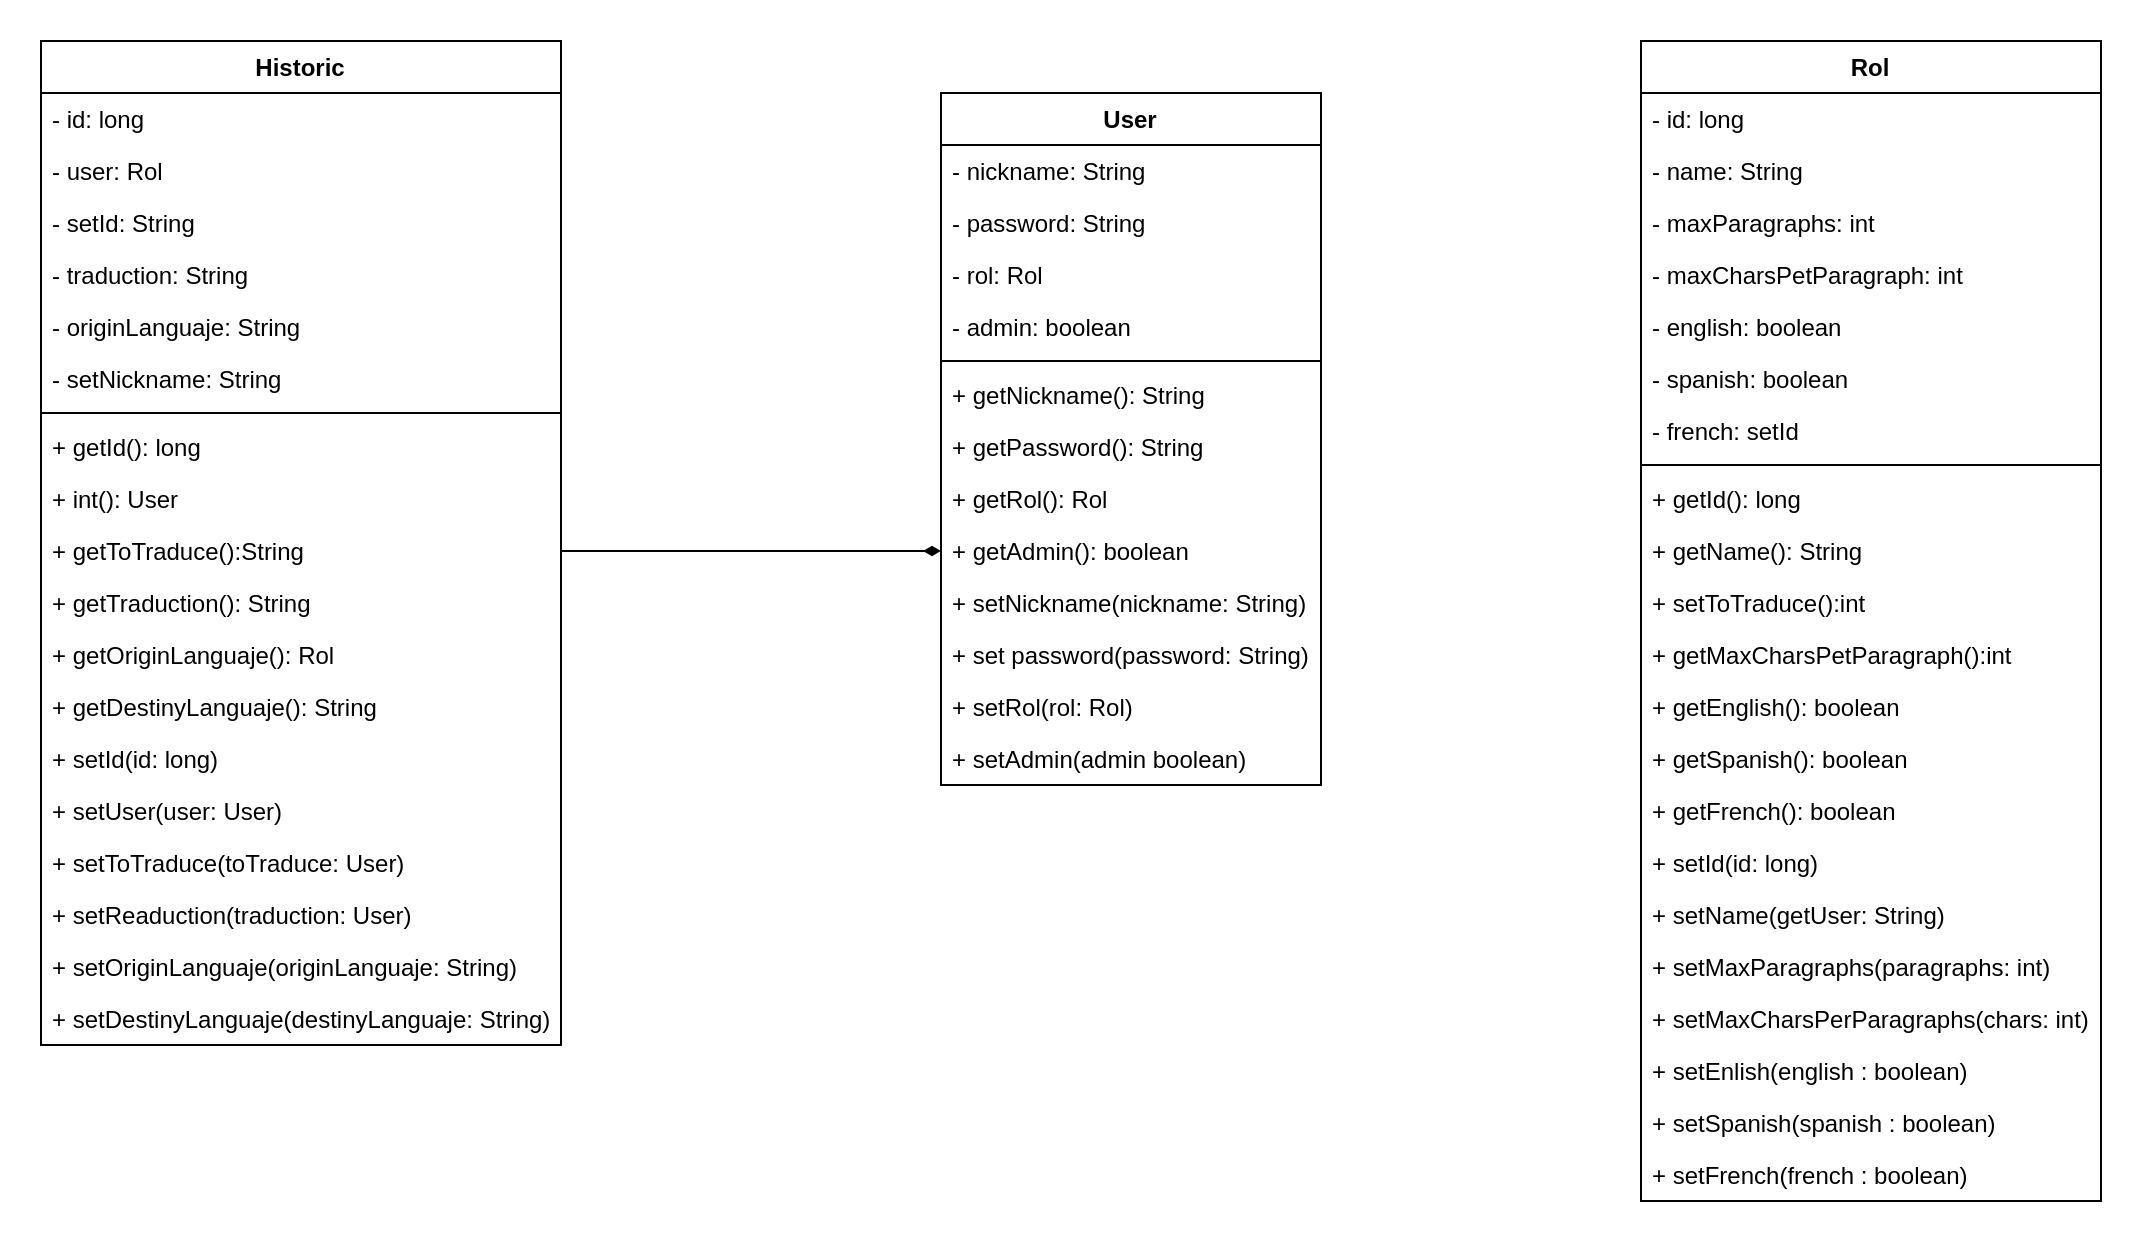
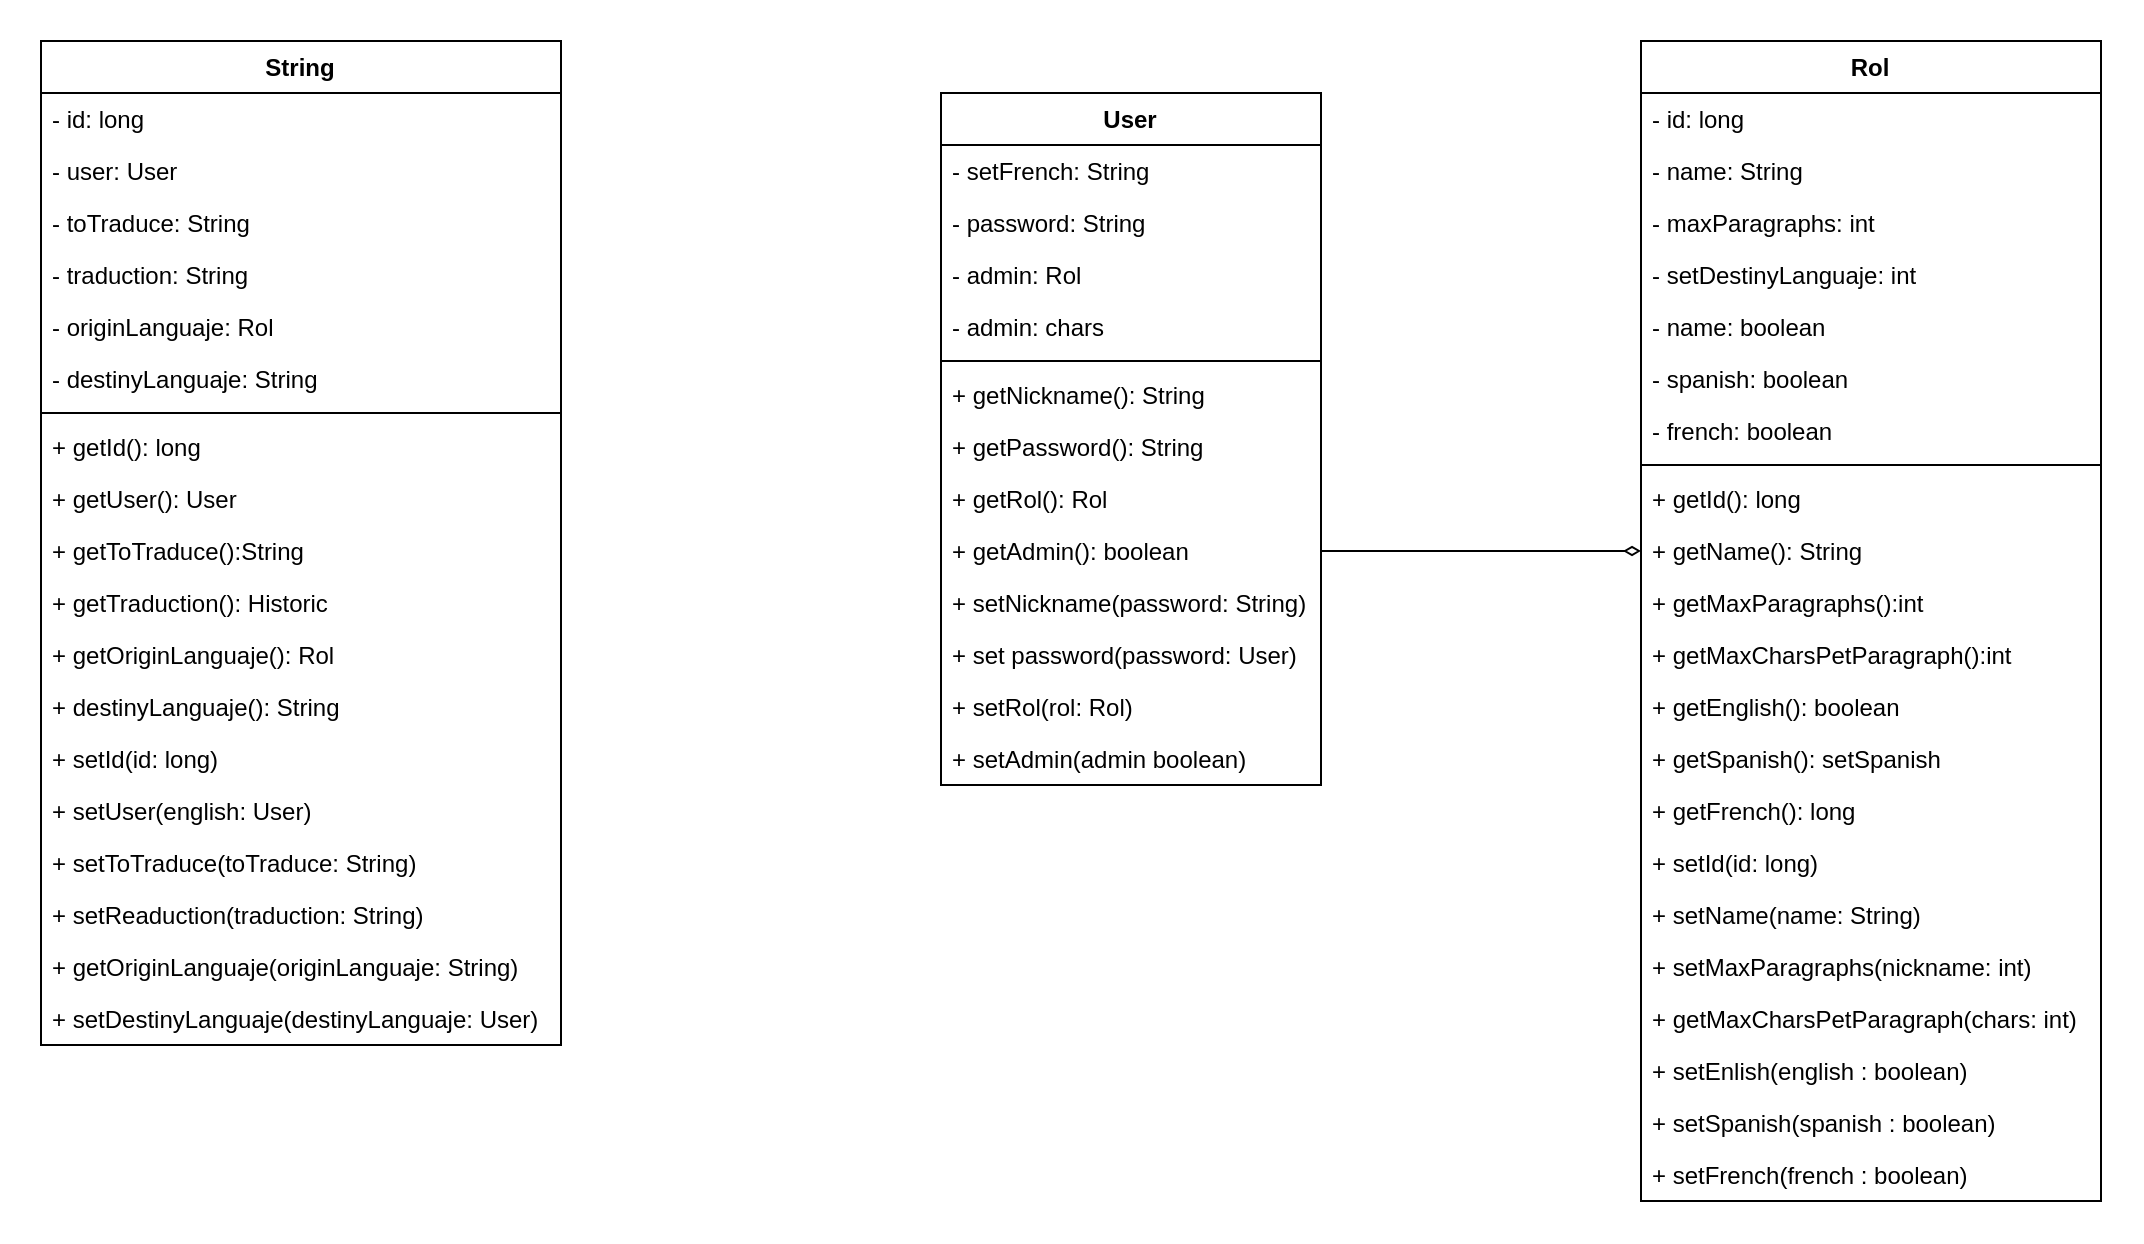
node "Historic": label "Historic" -> "String"
node "- user: Rol": label "- user: Rol" -> "- user: User"
node "- nickname: String": label "- nickname: String" -> "- setFrench: String"
node "- setId: String": label "- setId: String" -> "- toTraduce: String"
node "- rol: Rol": label "- rol: Rol" -> "- admin: Rol"
node "- maxCharsPetParagraph: int": label "- maxCharsPetParagraph: int" -> "- setDestinyLanguaje: int"
node "- originLanguaje: String": label "- originLanguaje: String" -> "- originLanguaje: Rol"
node "- admin: boolean": label "- admin: boolean" -> "- admin: chars"
node "- english: boolean": label "- english: boolean" -> "- name: boolean"
node "- setNickname: String": label "- setNickname: String" -> "- destinyLanguaje: String"
node "- french: setId": label "- french: setId" -> "- french: boolean"
node "+ int(): User": label "+ int(): User" -> "+ getUser(): User"
edge "+ getToTraduce():String" -> "+ getAdmin(): boolean": removed
edge "+ getAdmin(): boolean" -> "+ getName(): String": added
node "+ getTraduction(): String": label "+ getTraduction(): String" -> "+ getTraduction(): Historic"
node "+ setNickname(nickname: String)": label "+ setNickname(nickname: String)" -> "+ setNickname(password: String)"
node "+ setToTraduce():int": label "+ setToTraduce():int" -> "+ getMaxParagraphs():int"
node "+ set password(password: String)": label "+ set password(password: String)" -> "+ set password(password: User)"
node "+ getDestinyLanguaje(): String": label "+ getDestinyLanguaje(): String" -> "+ destinyLanguaje(): String"
node "+ getSpanish(): boolean": label "+ getSpanish(): boolean" -> "+ getSpanish(): setSpanish"
node "+ setUser(user: User)": label "+ setUser(user: User)" -> "+ setUser(english: User)"
node "+ getFrench(): boolean": label "+ getFrench(): boolean" -> "+ getFrench(): long"
node "+ setToTraduce(toTraduce: User)": label "+ setToTraduce(toTraduce: User)" -> "+ setToTraduce(toTraduce: String)"
node "+ setReaduction(traduction: User)": label "+ setReaduction(traduction: User)" -> "+ setReaduction(traduction: String)"
node "+ setName(getUser: String)": label "+ setName(getUser: String)" -> "+ setName(name: String)"
node "+ setOriginLanguaje(originLanguaje: String)": label "+ setOriginLanguaje(originLanguaje: String)" -> "+ getOriginLanguaje(originLanguaje: String)"
node "+ setMaxParagraphs(paragraphs: int)": label "+ setMaxParagraphs(paragraphs: int)" -> "+ setMaxParagraphs(nickname: int)"
node "+ setDestinyLanguaje(destinyLanguaje: String)": label "+ setDestinyLanguaje(destinyLanguaje: String)" -> "+ setDestinyLanguaje(destinyLanguaje: User)"
node "+ setMaxCharsPerParagraphs(chars: int)": label "+ setMaxCharsPerParagraphs(chars: int)" -> "+ getMaxCharsPetParagraph(chars: int)"
